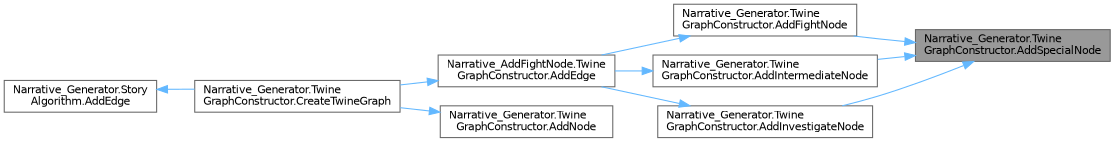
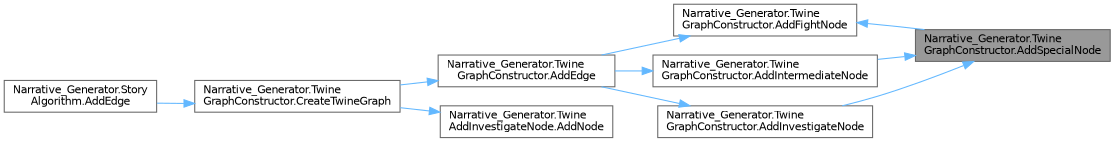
edge "Narrative_Generator.Twine GraphConstructor.AddFightNode" -> "Narrative_Generator.Twine GraphConstructor.AddSpecialNode": reversed
node "Narrative_AddFightNode.Twine GraphConstructor.AddEdge": label "Narrative_AddFightNode.Twine GraphConstructor.AddEdge" -> "Narrative_Generator.Twine GraphConstructor.AddEdge"
edge "Narrative_Generator.Twine GraphConstructor.CreateTwineGraph" -> "Narrative_Generator.Story Algorithm.AddEdge": reversed
node "Narrative_Generator.Twine GraphConstructor.AddNode": label "Narrative_Generator.Twine GraphConstructor.AddNode" -> "Narrative_Generator.Twine AddInvestigateNode.AddNode"
